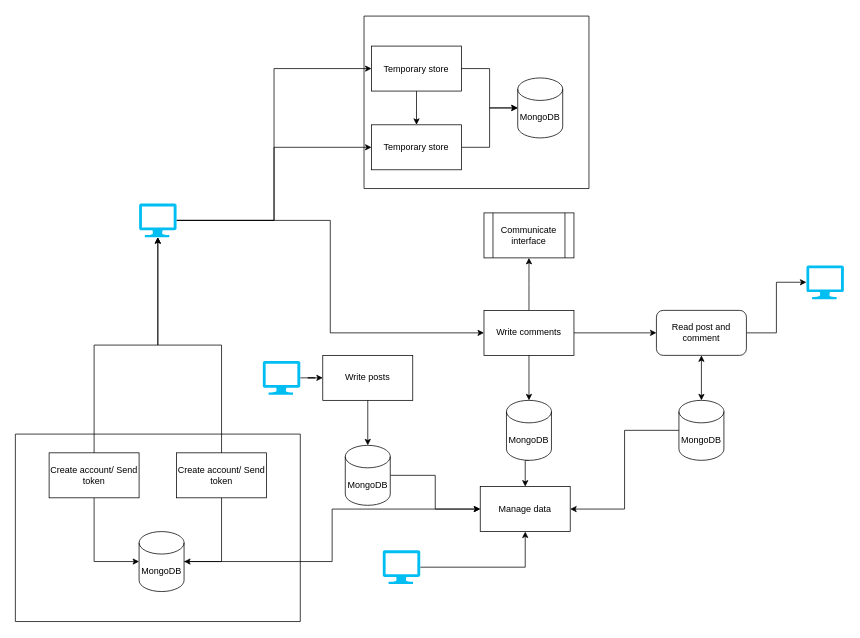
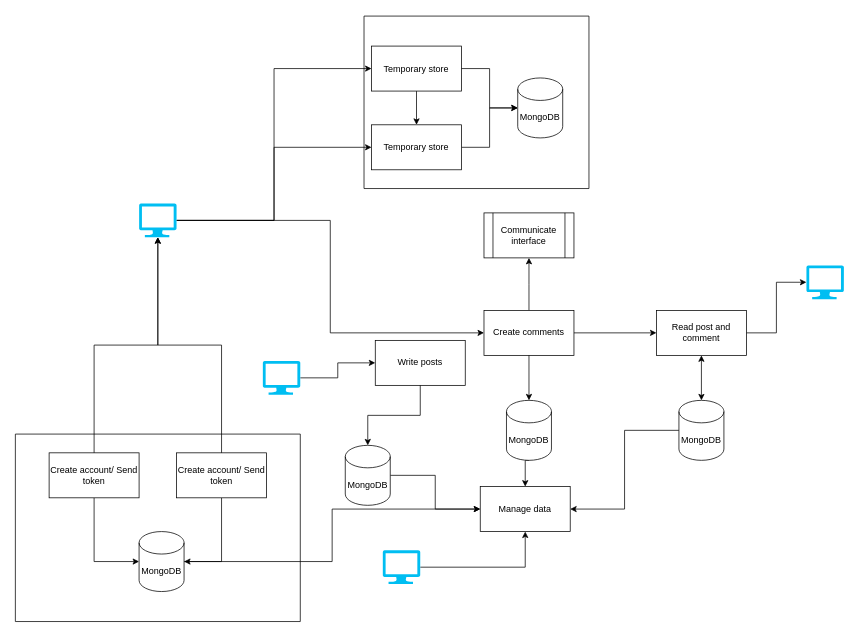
node "Write comments": label "Write comments" -> "Create comments"
node "Read post and comment": shape rounded rectangle -> rectangle
node "Write posts": moved (368, 378) -> (420, 363)
